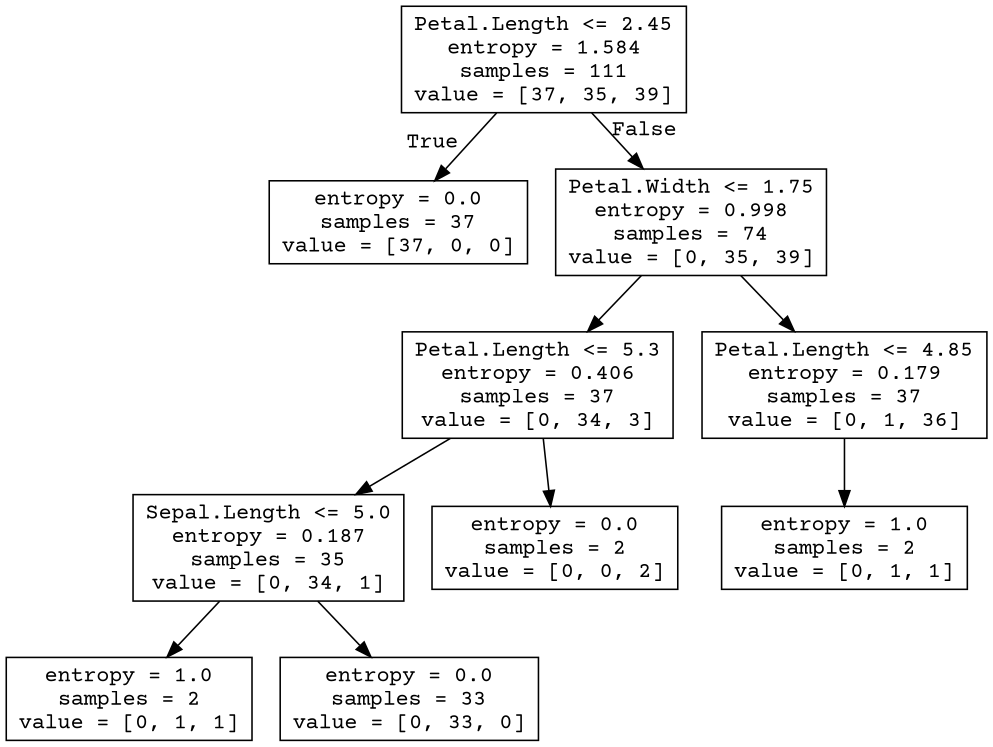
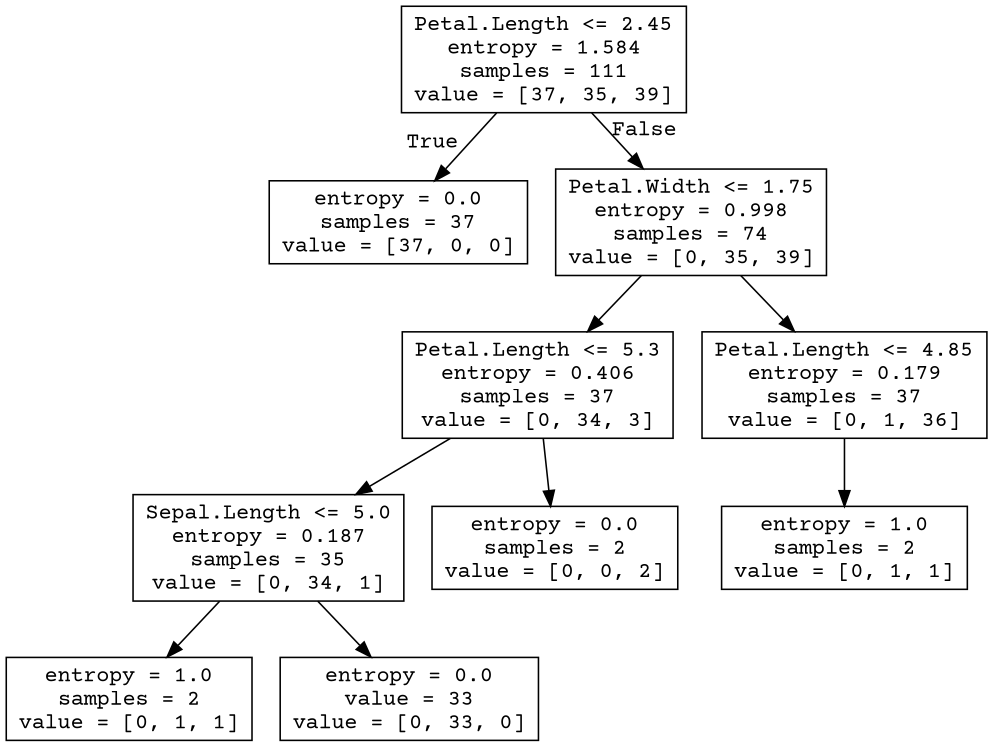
node "entropy = 0.0 samples = 33 value = [0, 33, 0]": label "entropy = 0.0 samples = 33 value = [0, 33, 0]" -> "entropy = 0.0 value = 33 value = [0, 33, 0]"
